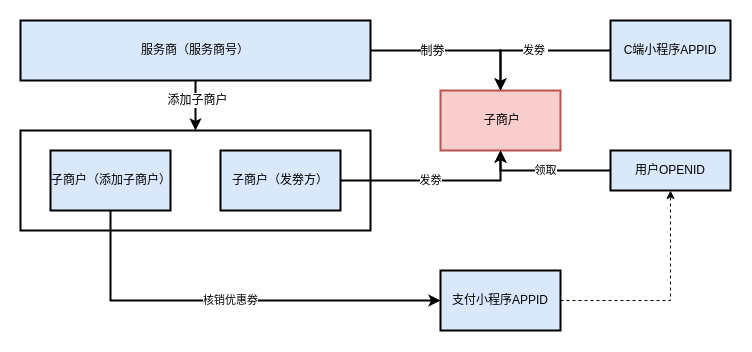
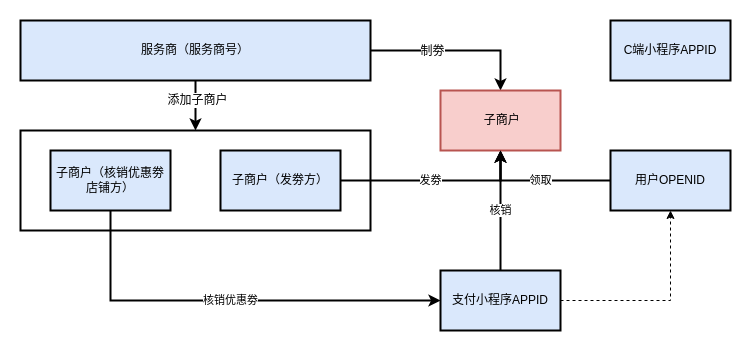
edge "C端小程序APPID" -> "子商户": removed, label "发劵"
node "用户OPENID": size 120x40 -> 120x60
node "子商户（添加子商户）": label "子商户（添加子商户）" -> "子商户（核销优惠劵店铺方）"
edge "支付小程序APPID" -> "子商户": added, label "核销"
